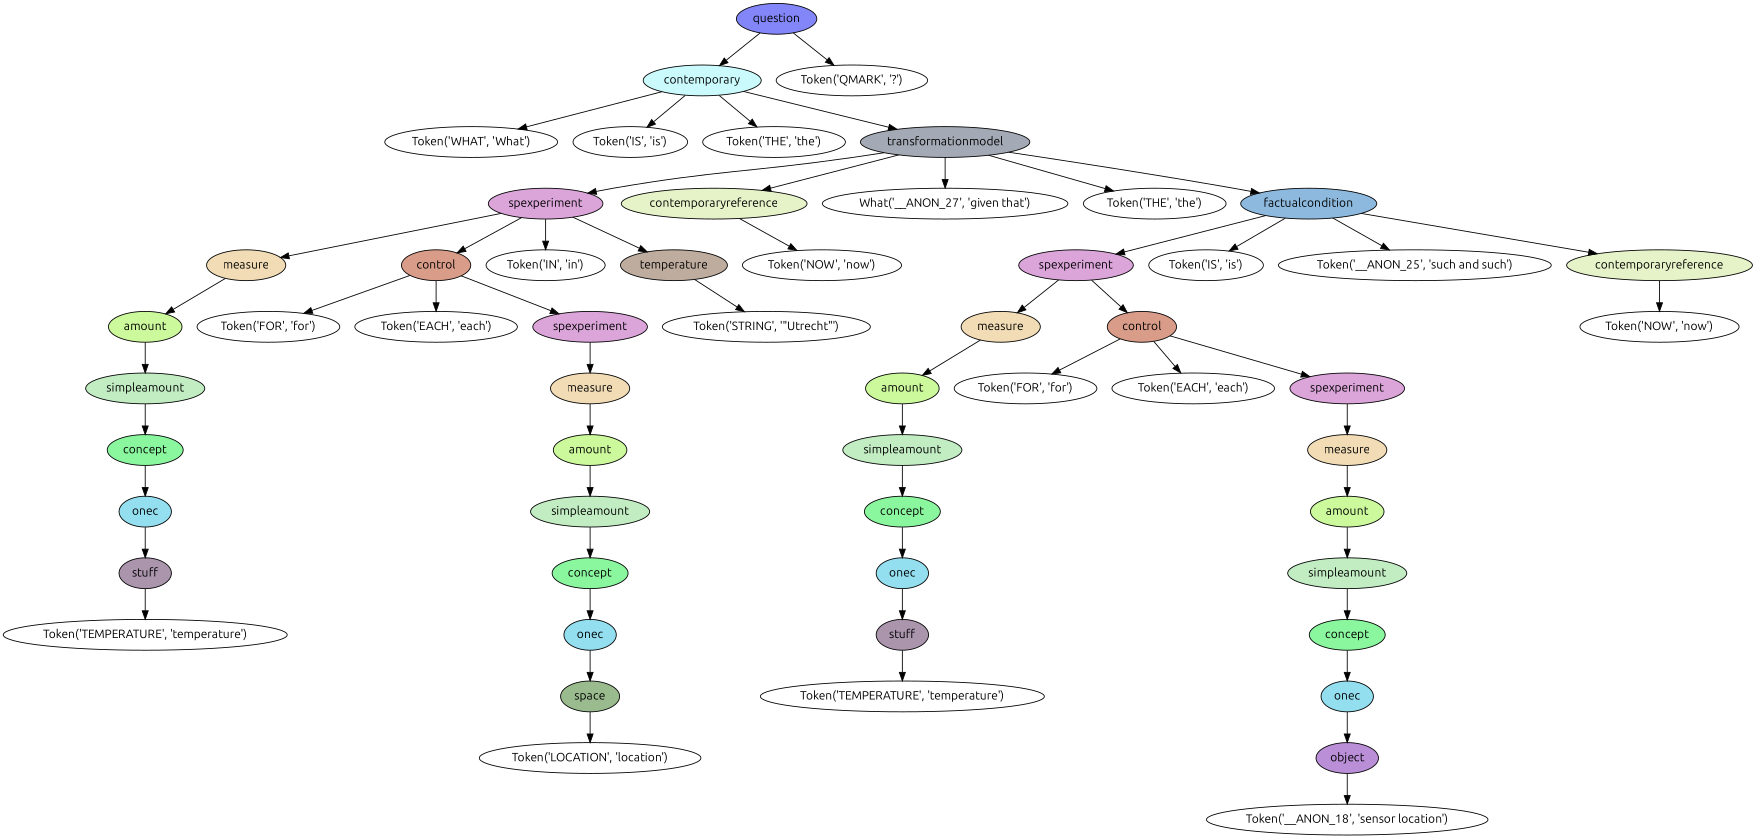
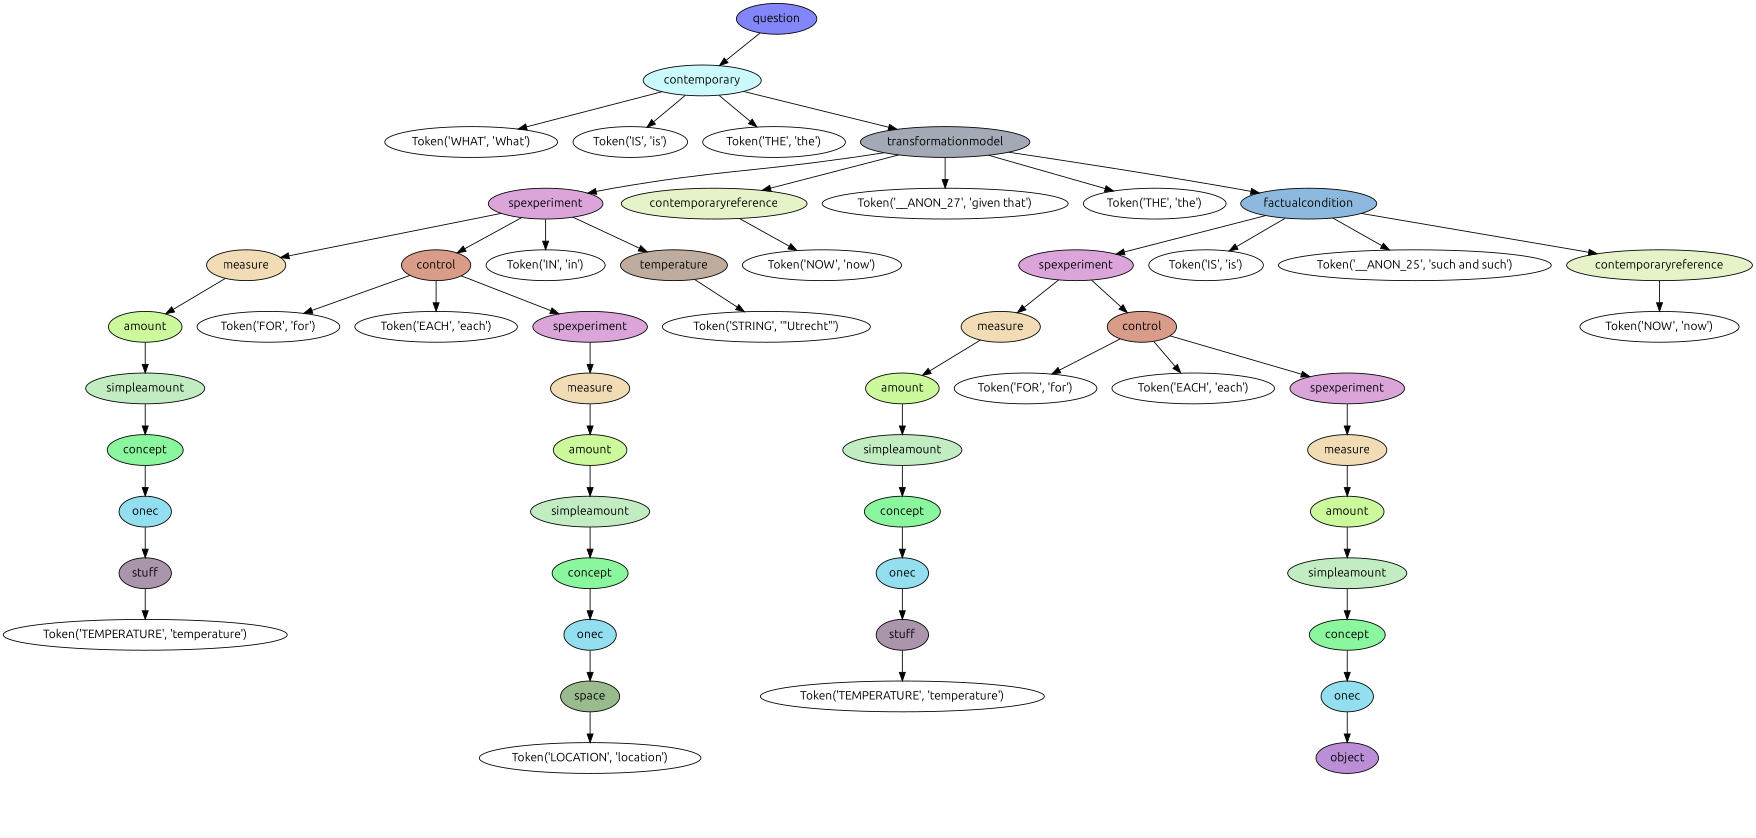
node "Token('QMARK', '?')": removed
node "What('__ANON_27', 'given that')": label "What('__ANON_27', 'given that')" -> "Token('__ANON_27', 'given that')"
node "Token('__ANON_18', 'sensor location')": removed
